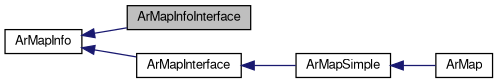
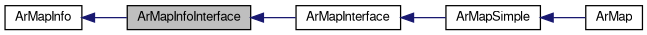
edge "ArMapInterface" -> "ArMapInfo": now "ArMapInterface" -> "ArMapInfoInterface"
